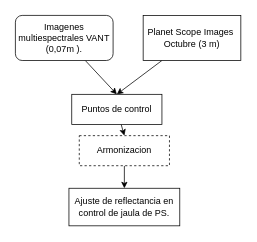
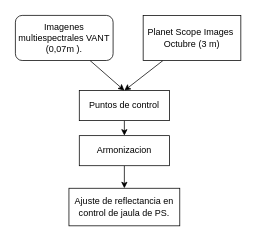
node "Puntos de control": moved (117, 109) -> (124, 105)
node "Armonizacion": style dashed -> solid
